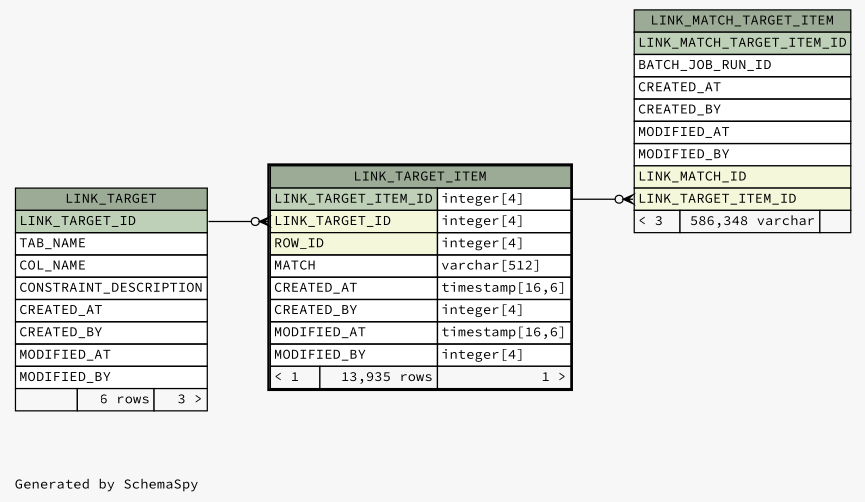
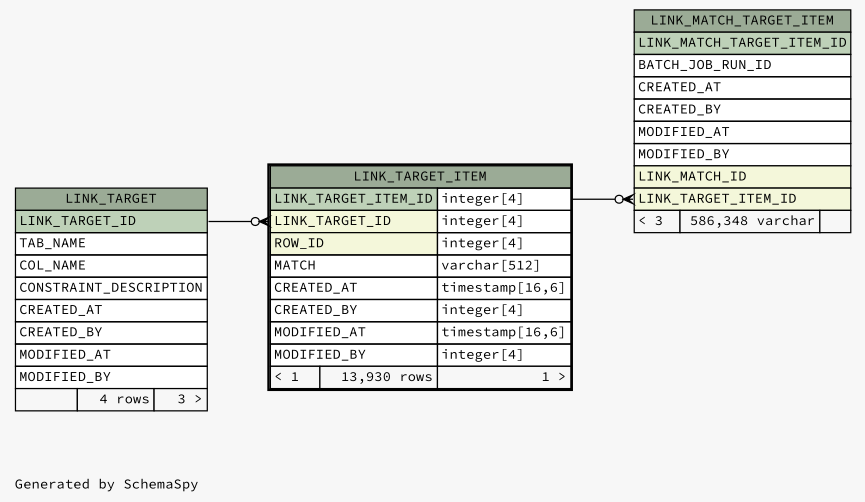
node "LINK_TARGET_ITEM": text "13,935 rows" -> "13,930 rows"
node "LINK_TARGET": text "6 rows" -> "4 rows"
